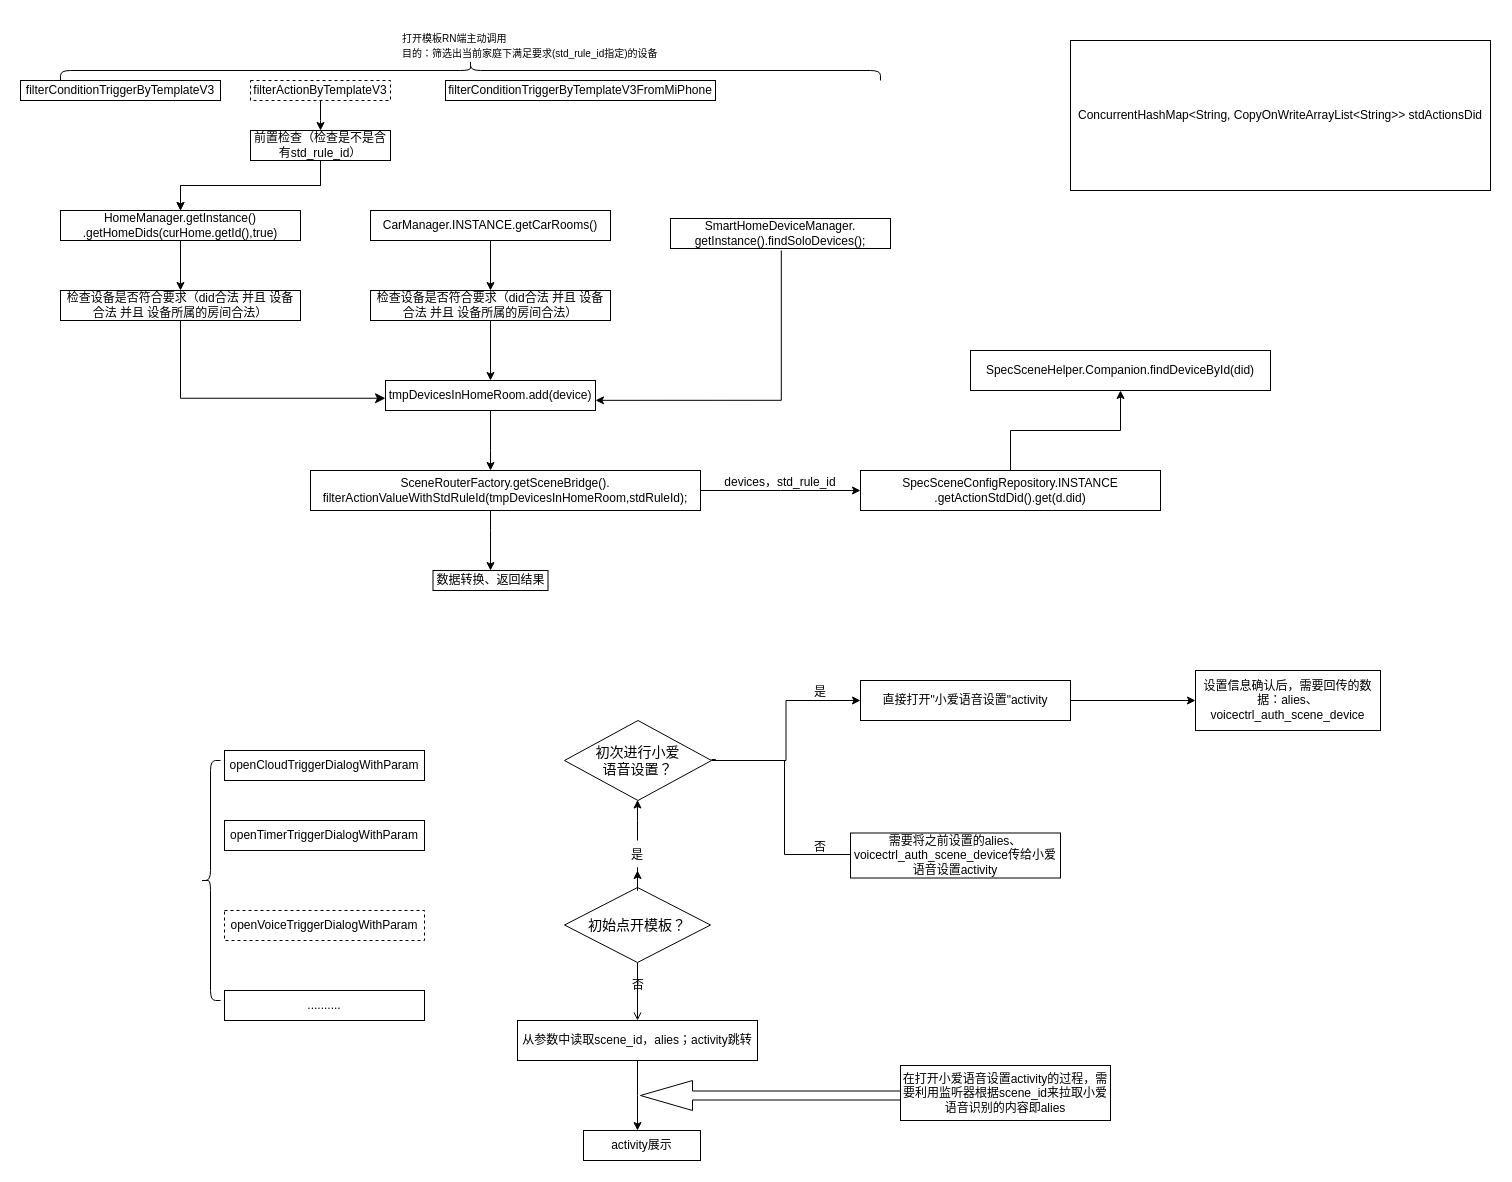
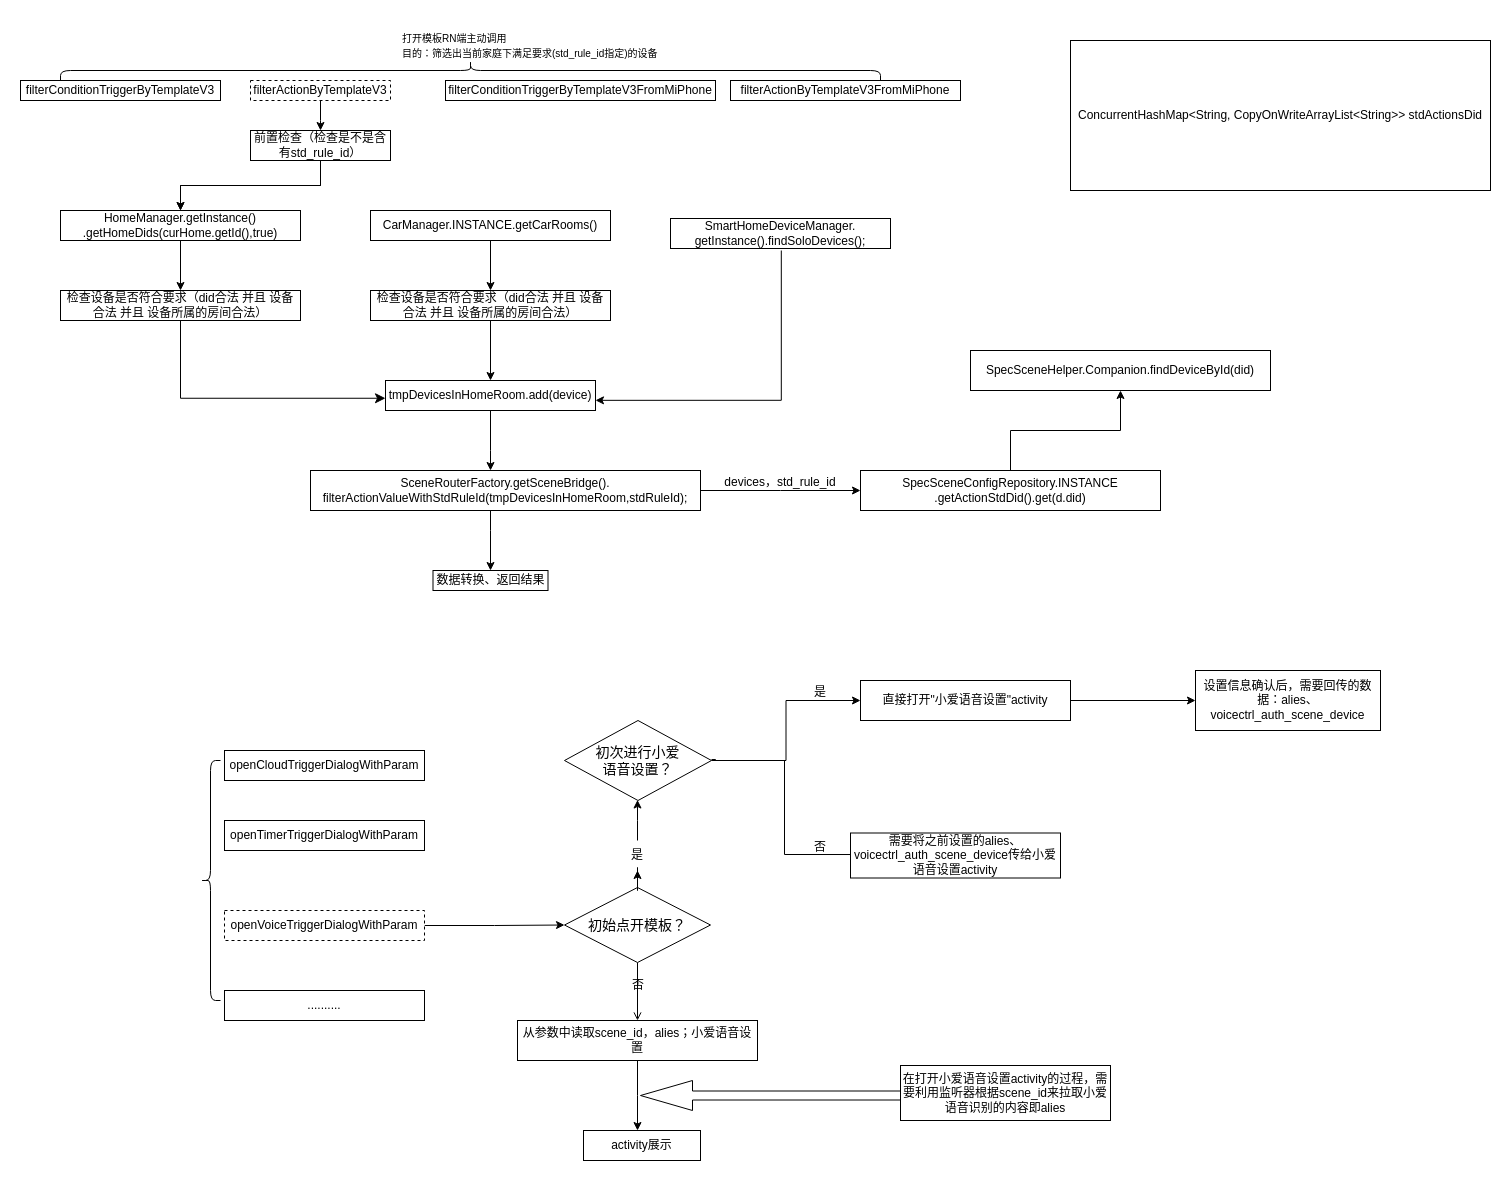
node "filterActionByTemplateV3FromMiPhone": added
edge "openVoiceTriggerDialogWithParam" -> "初始点开模板？": added
node "从参数中读取scene_id，alies；activity跳转": label "从参数中读取scene_id，alies；activity跳转" -> "从参数中读取scene_id，alies；小爱语音设置"
